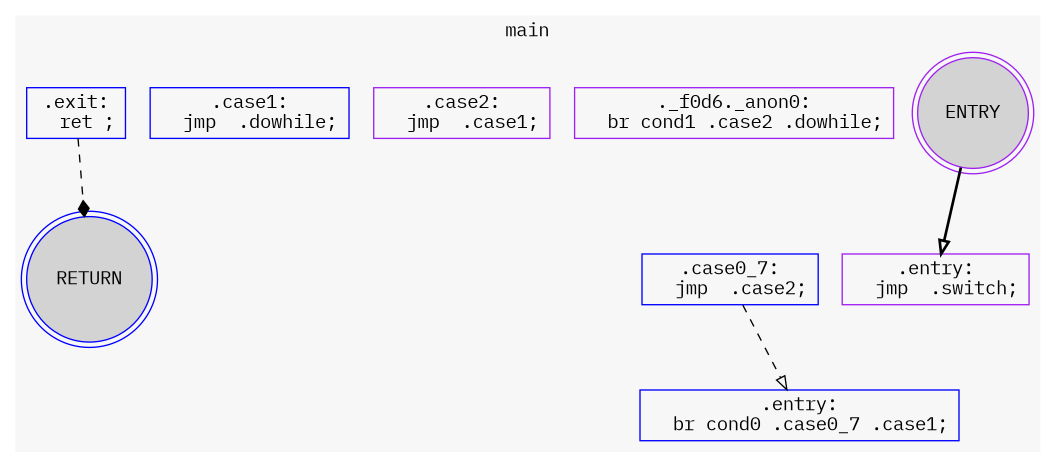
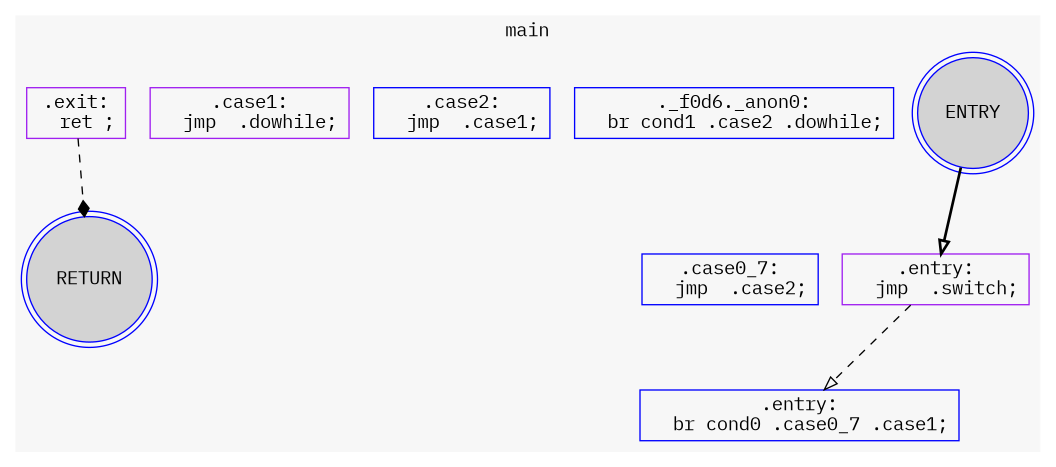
node ".exit: ret ;": color blue -> purple
node ".case1: jmp  .dowhile;": color blue -> purple
node ".case2: jmp  .case1;": color purple -> blue
node "._f0d6._anon0: br cond1 .case2 .dowhile;": color purple -> blue
node "ENTRY": color purple -> blue
edge ".case0_7: jmp  .case2;" -> ".entry: br cond0 .case0_7 .case1;": now ".entry: jmp  .switch;" -> ".entry: br cond0 .case0_7 .case1;"
